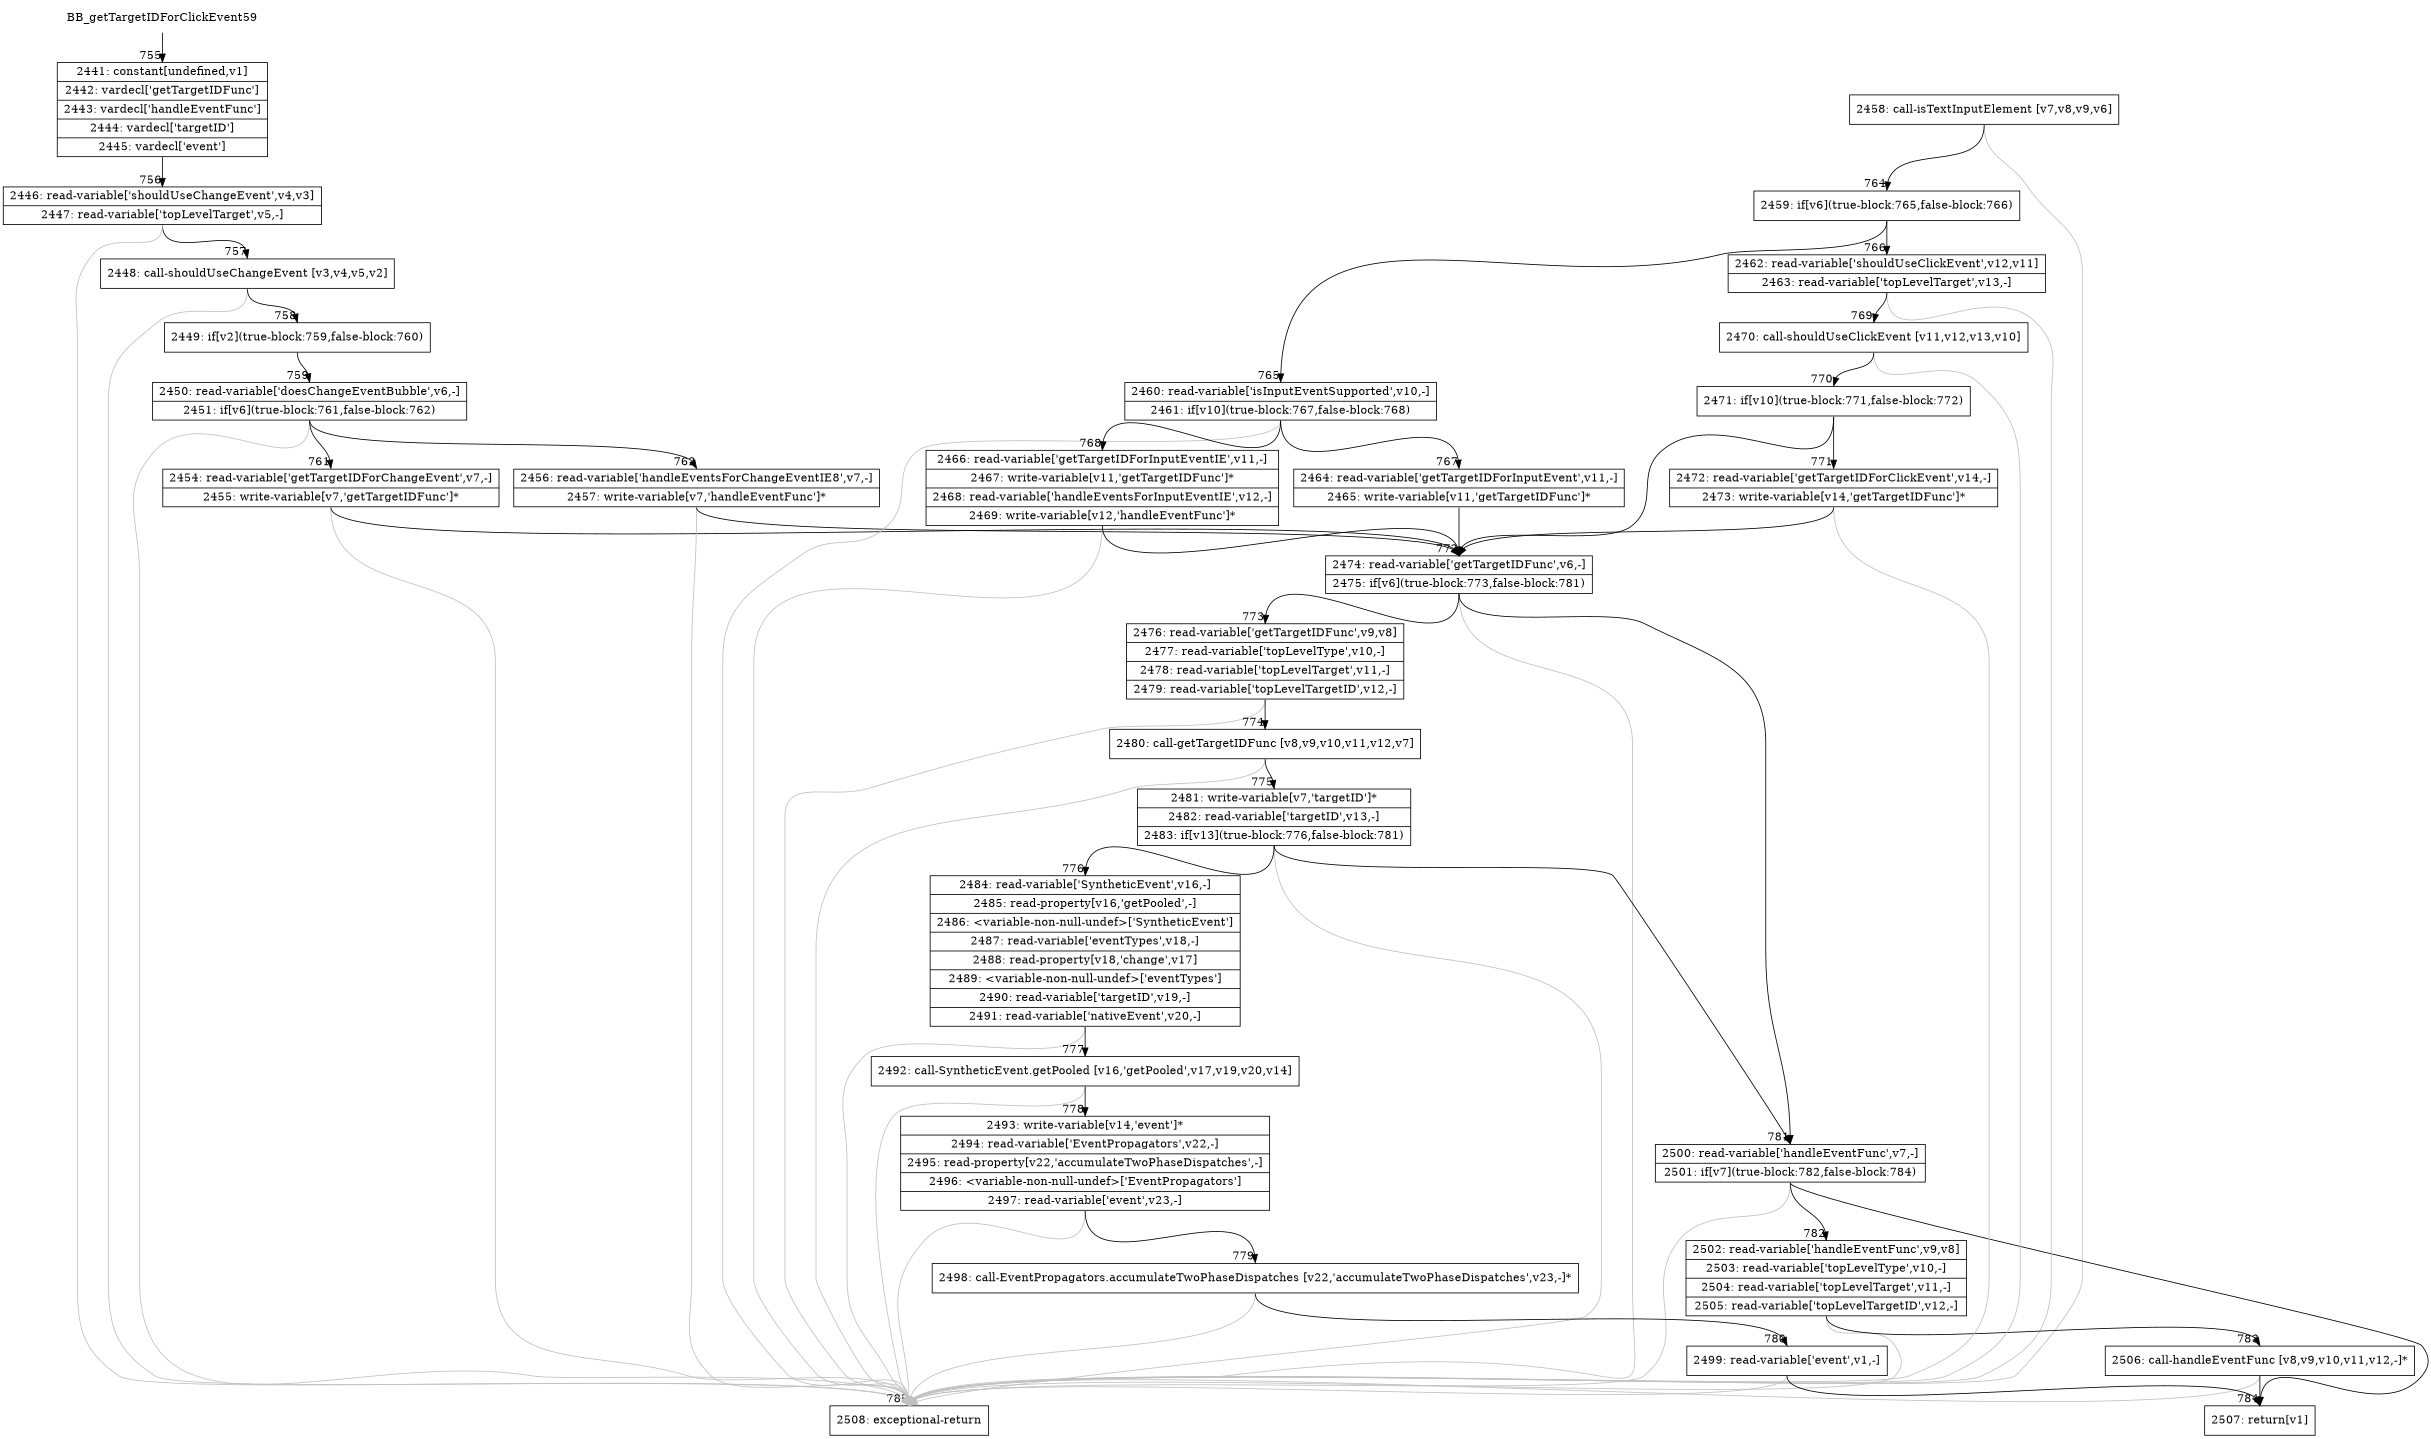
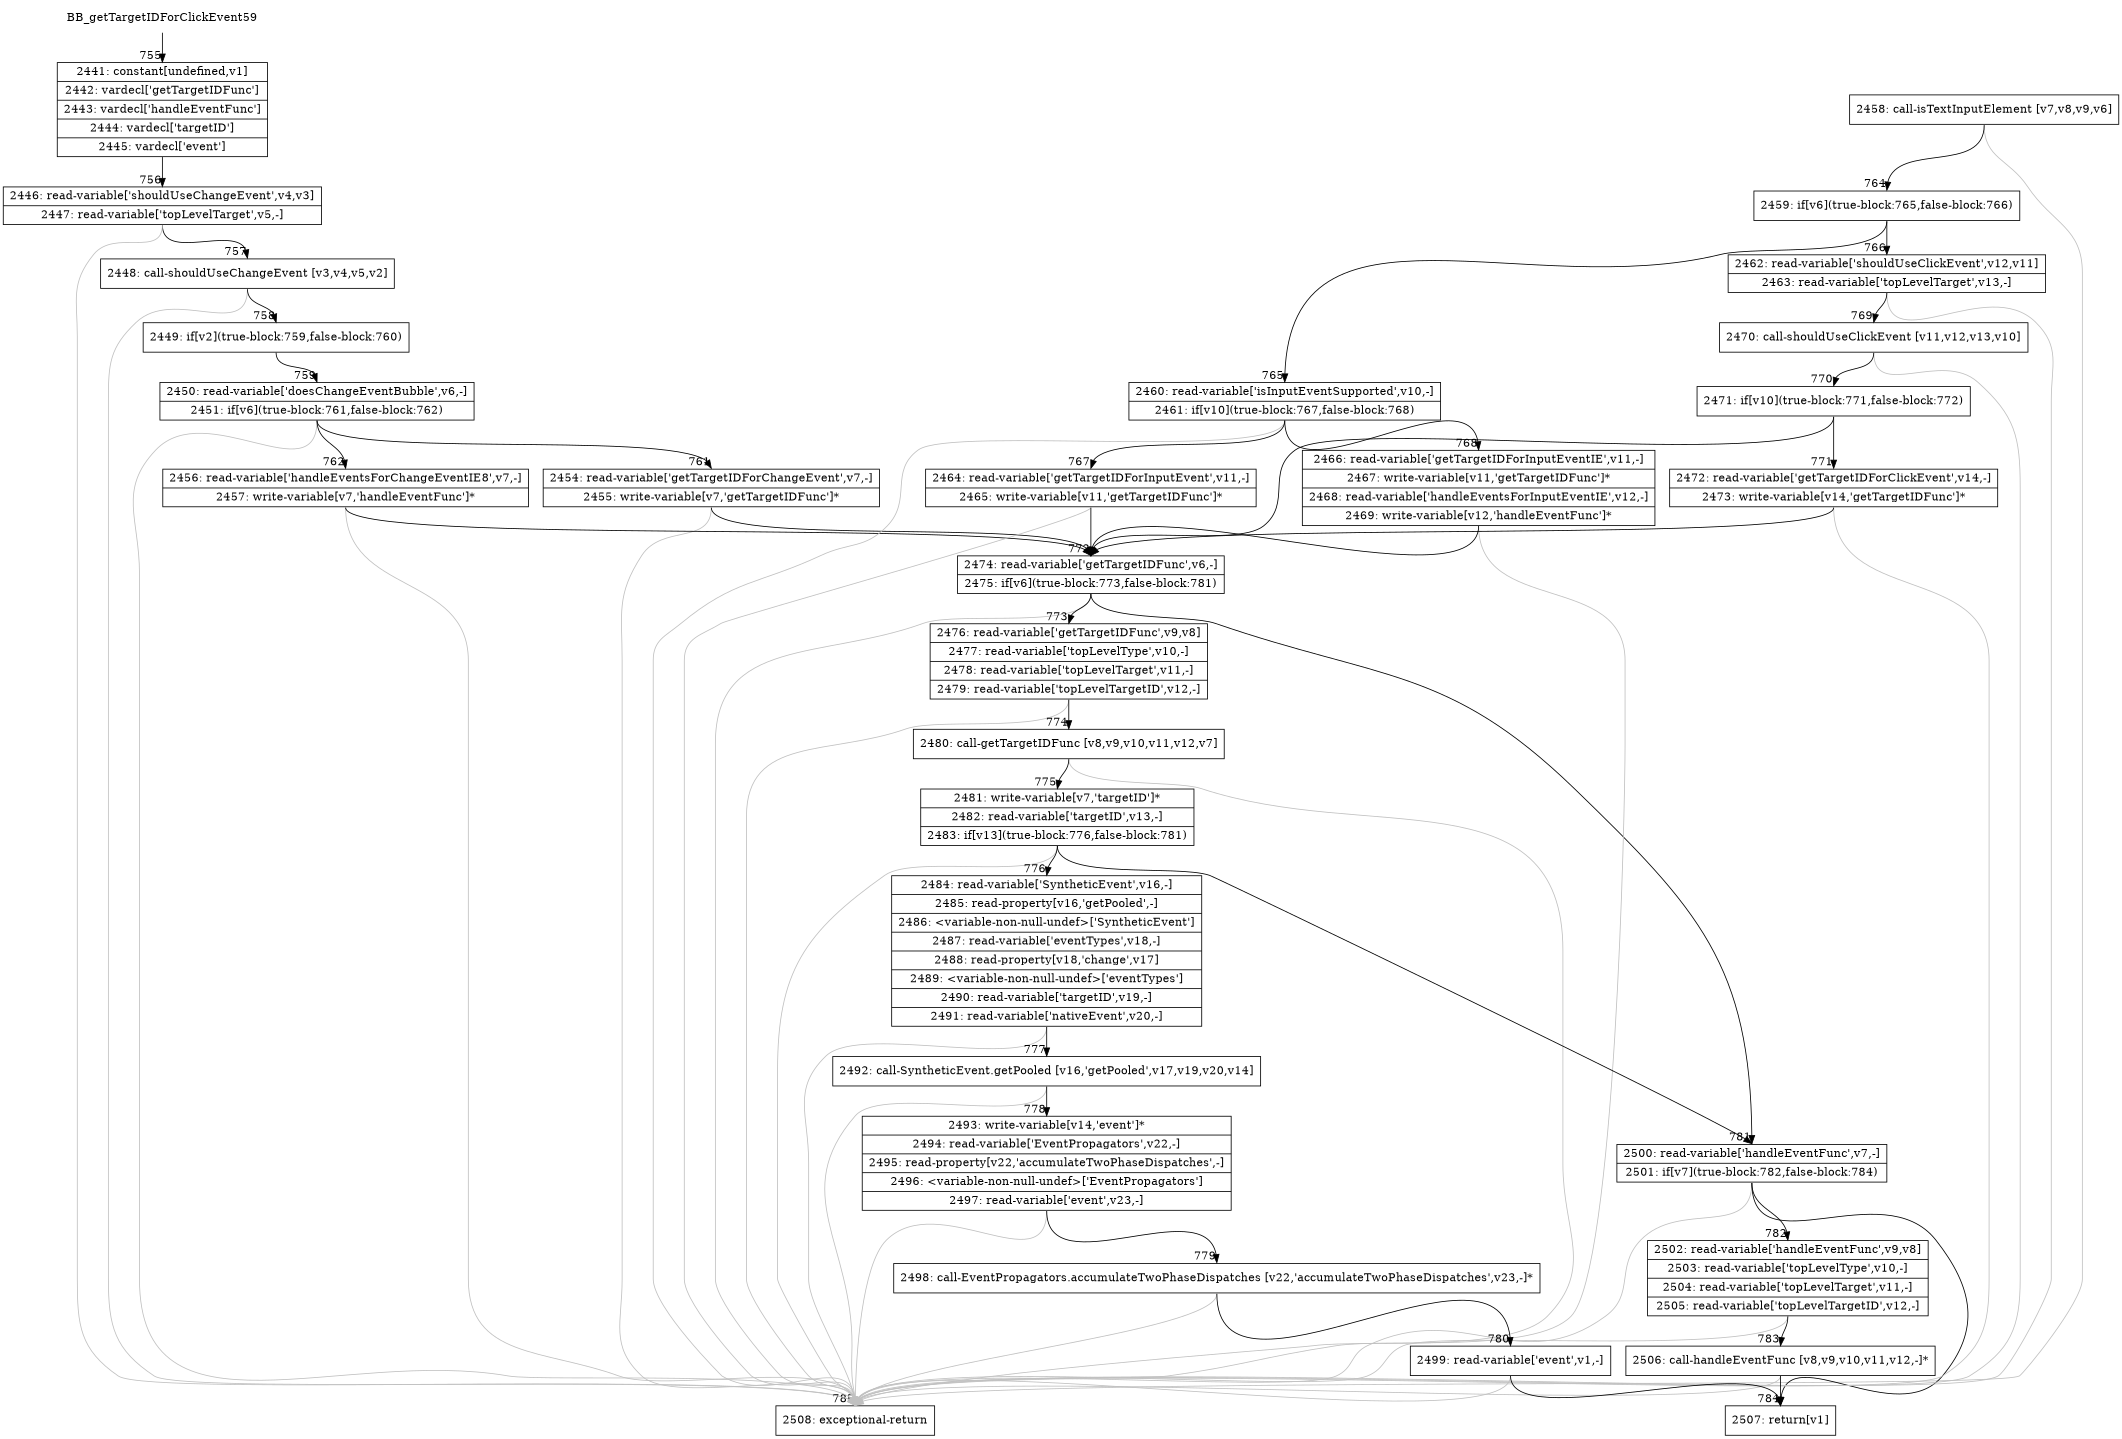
edge "2464: read-variable['getTargetIDForInputEvent',v11,-]" -> "2508: exceptional-return": added
